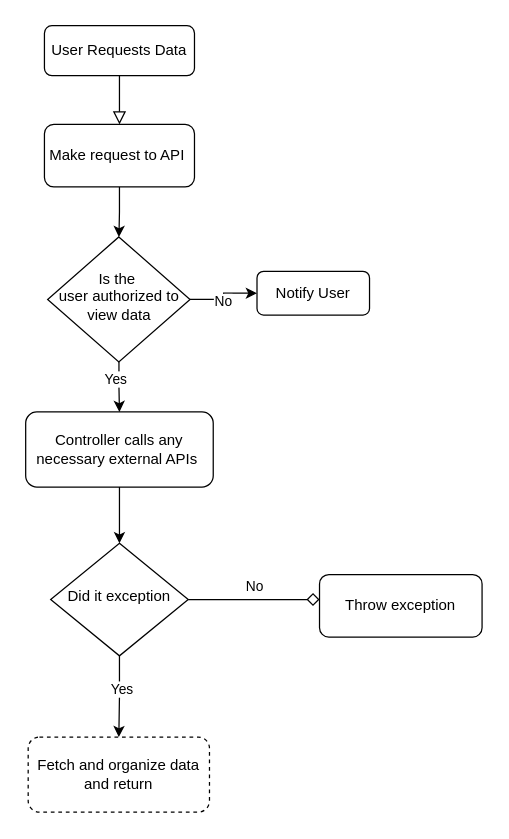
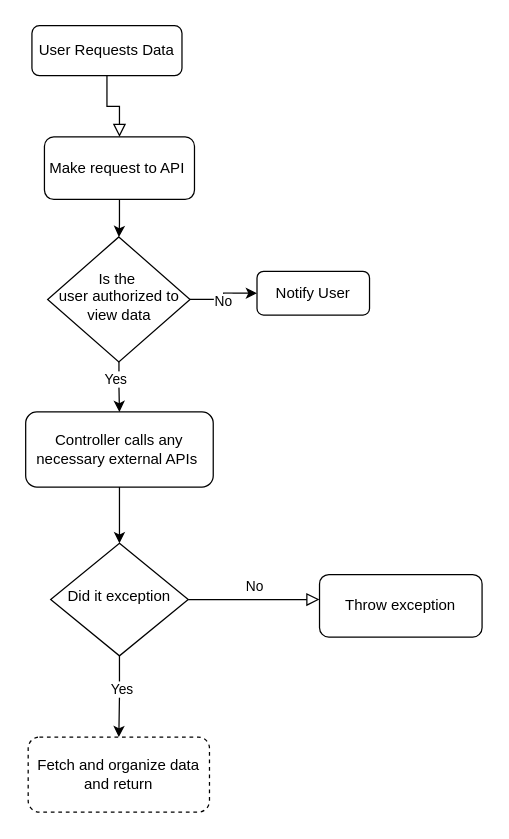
node "User Requests Data": moved (119, 51) -> (107, 51)
node "Make request to API": moved (119, 156) -> (119, 168)
edge "Did it exception" -> "Throw exception": arrowhead diamond -> block
